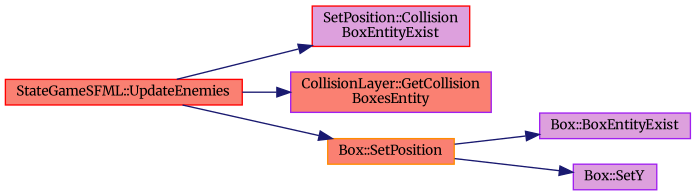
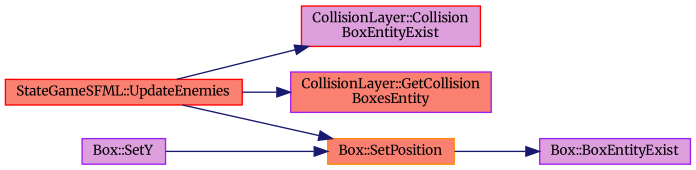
node "SetPosition::Collision BoxEntityExist": label "SetPosition::Collision BoxEntityExist" -> "CollisionLayer::Collision BoxEntityExist"
edge "Box::SetPosition" -> "Box::SetY": reversed
